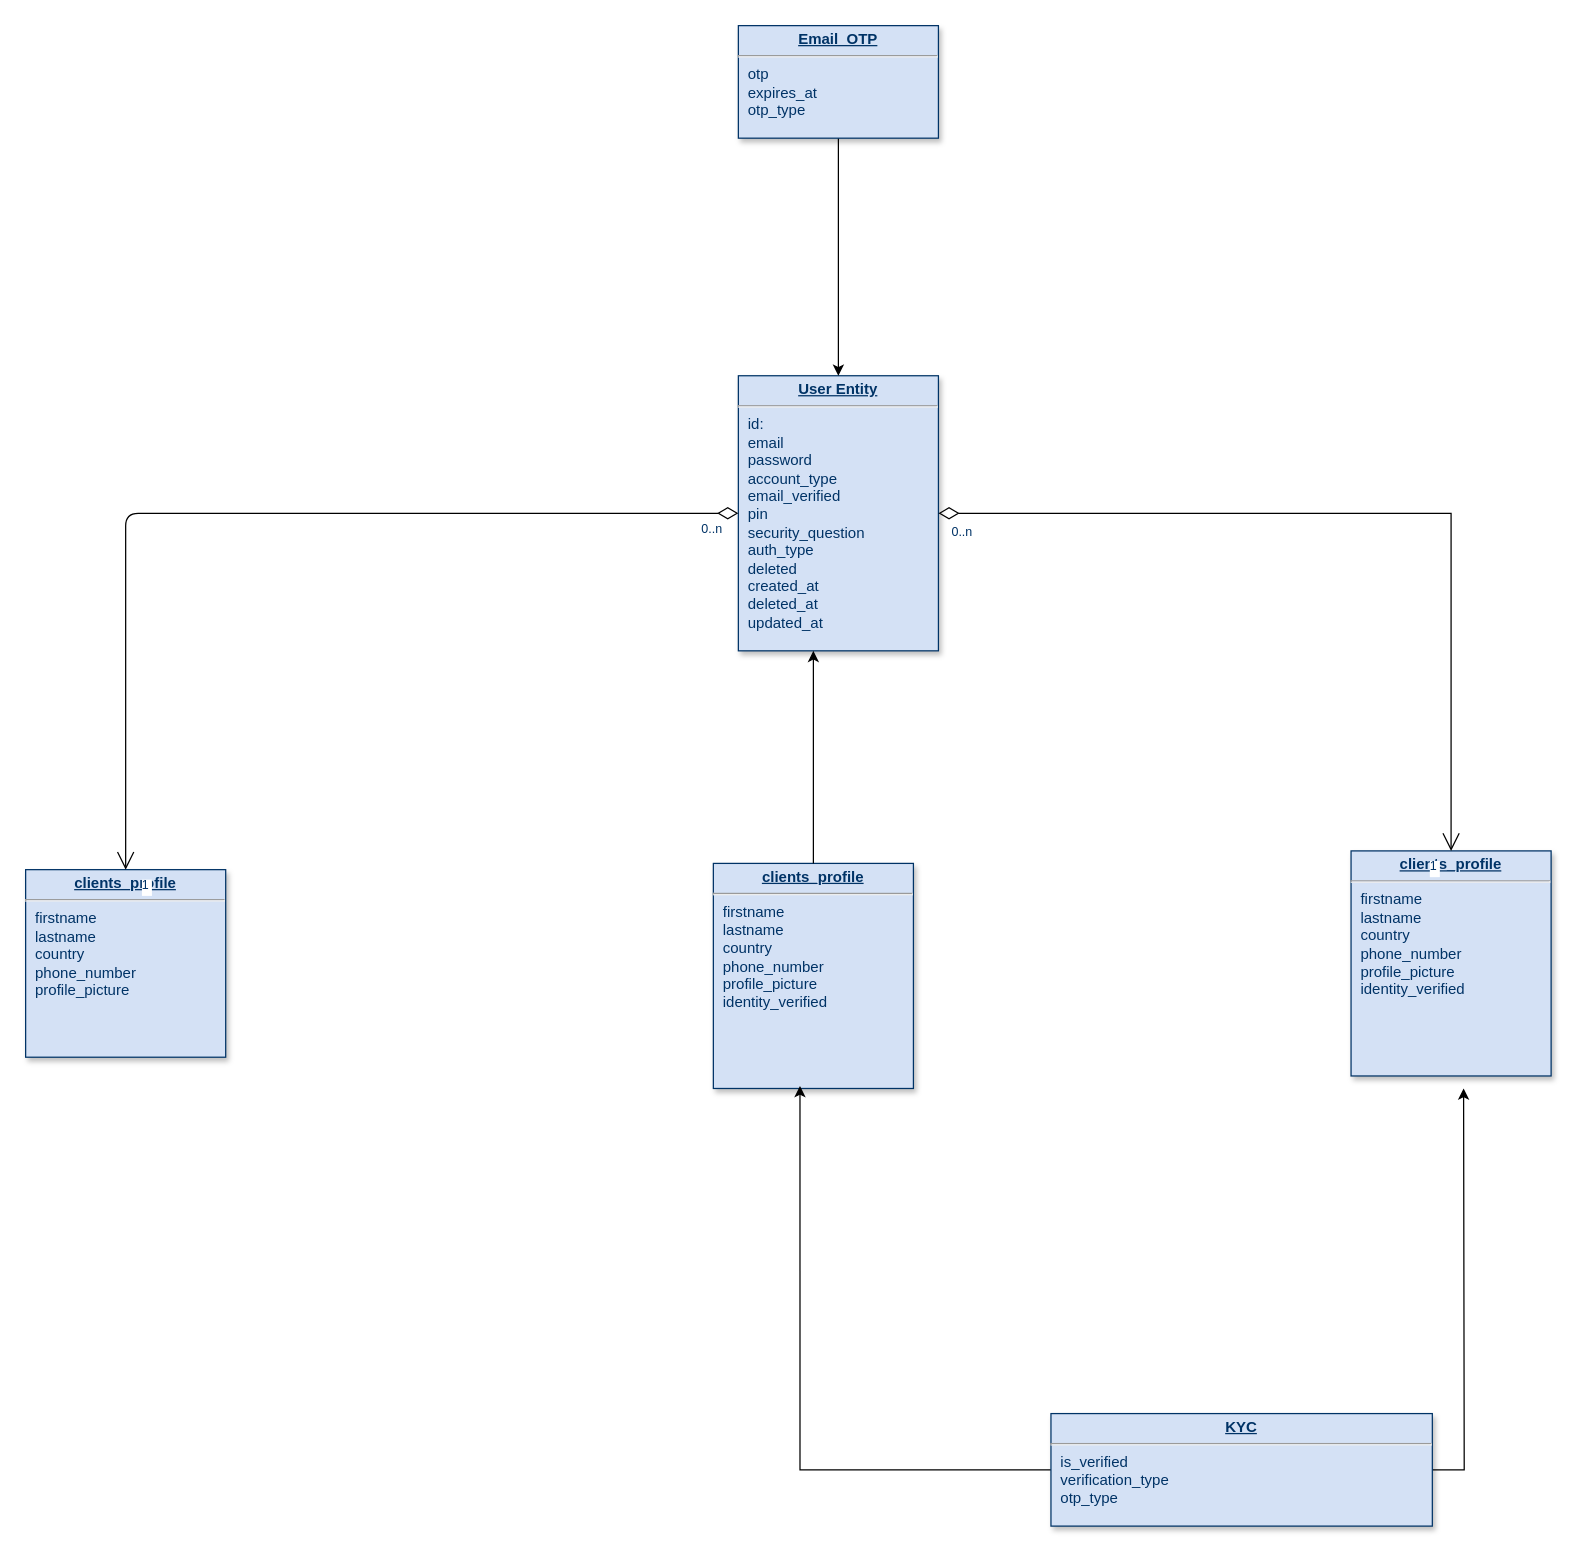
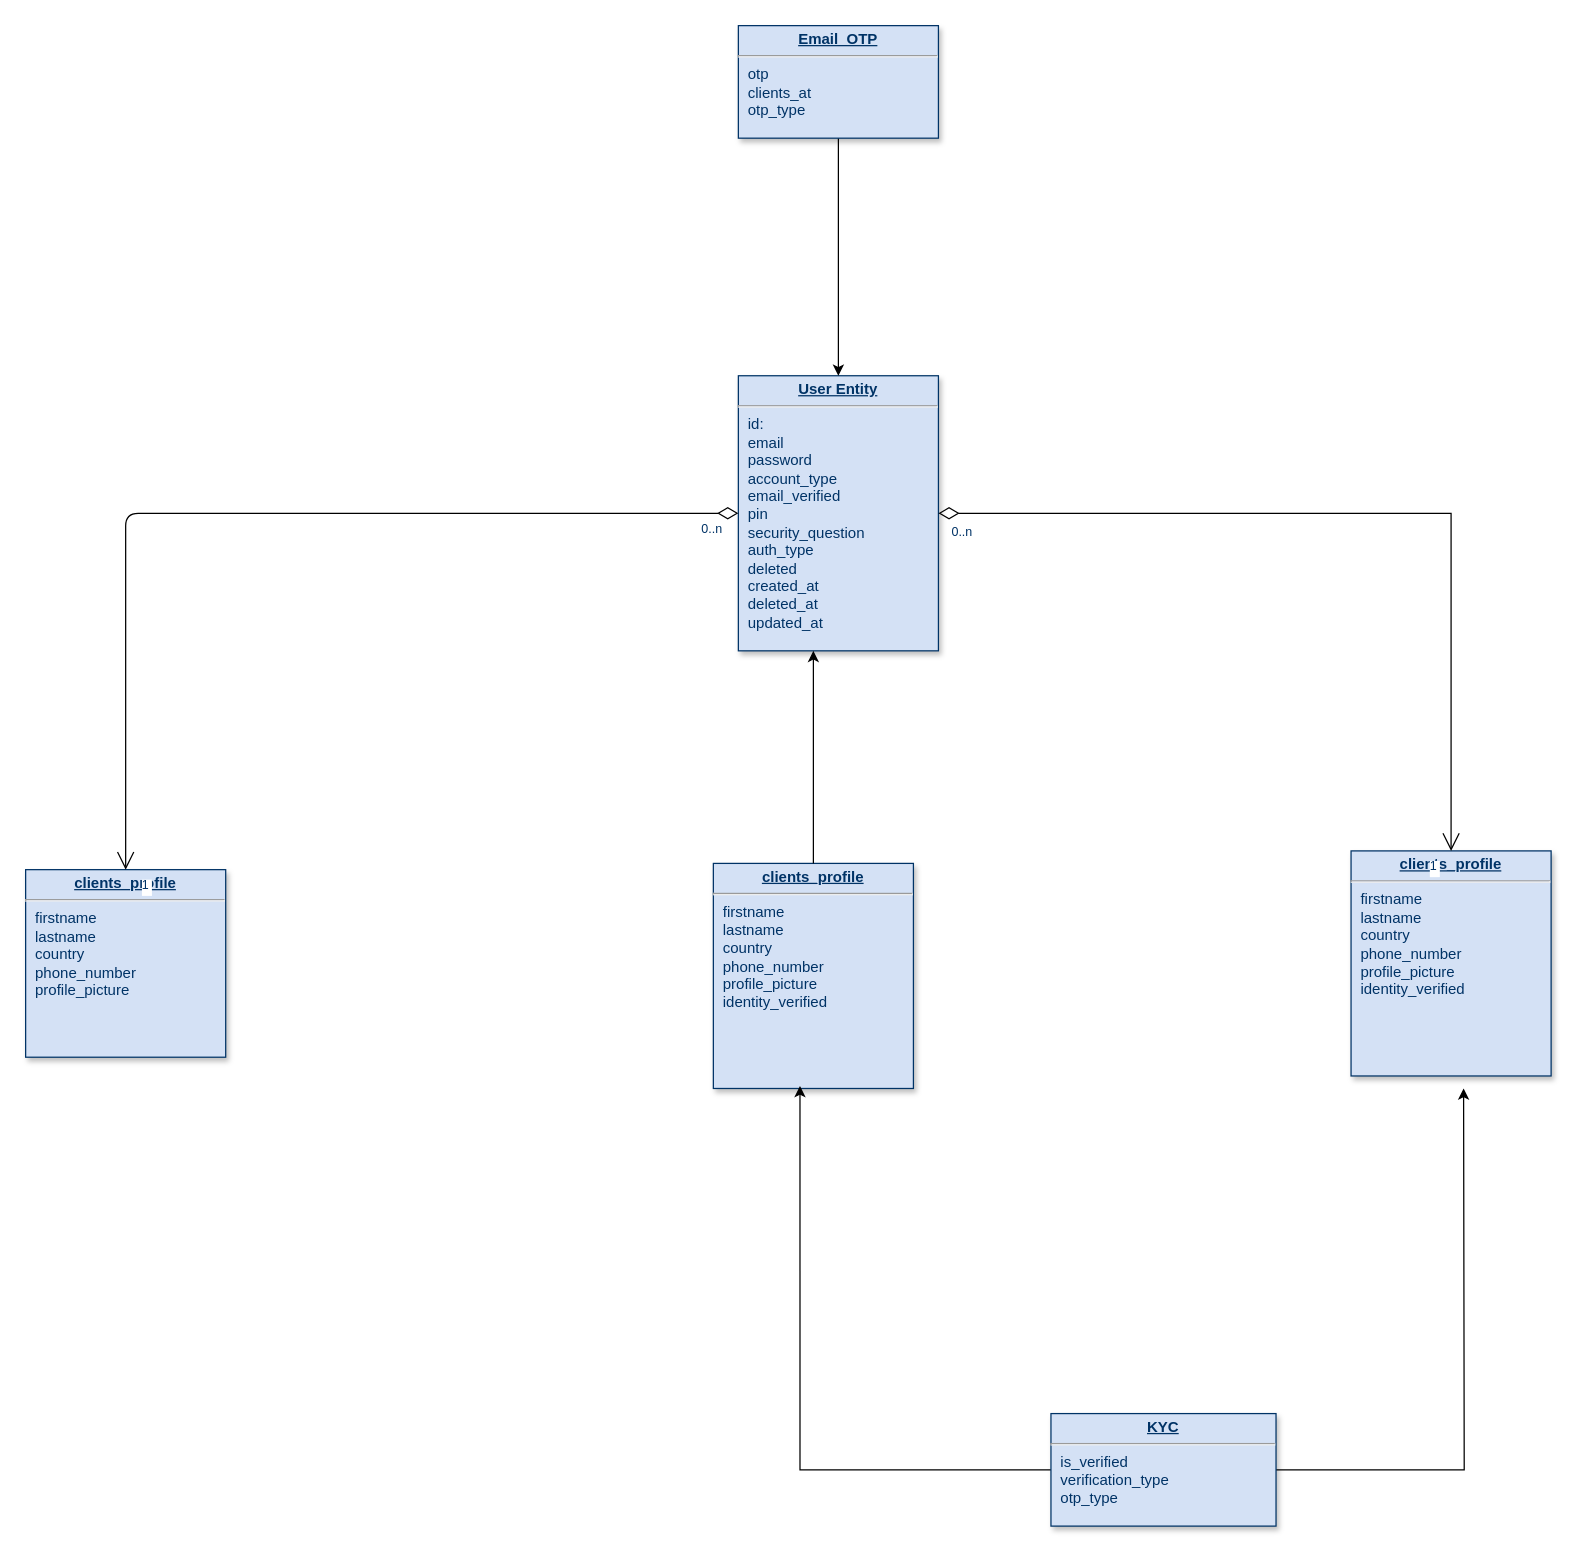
node "Email_OTP otp expires_at otp_type": label "Email_OTP otp expires_at otp_type" -> "Email_OTP otp clients_at otp_type"
node "KYC is_verified verification_type otp_type": size 381x113 -> 225x113
